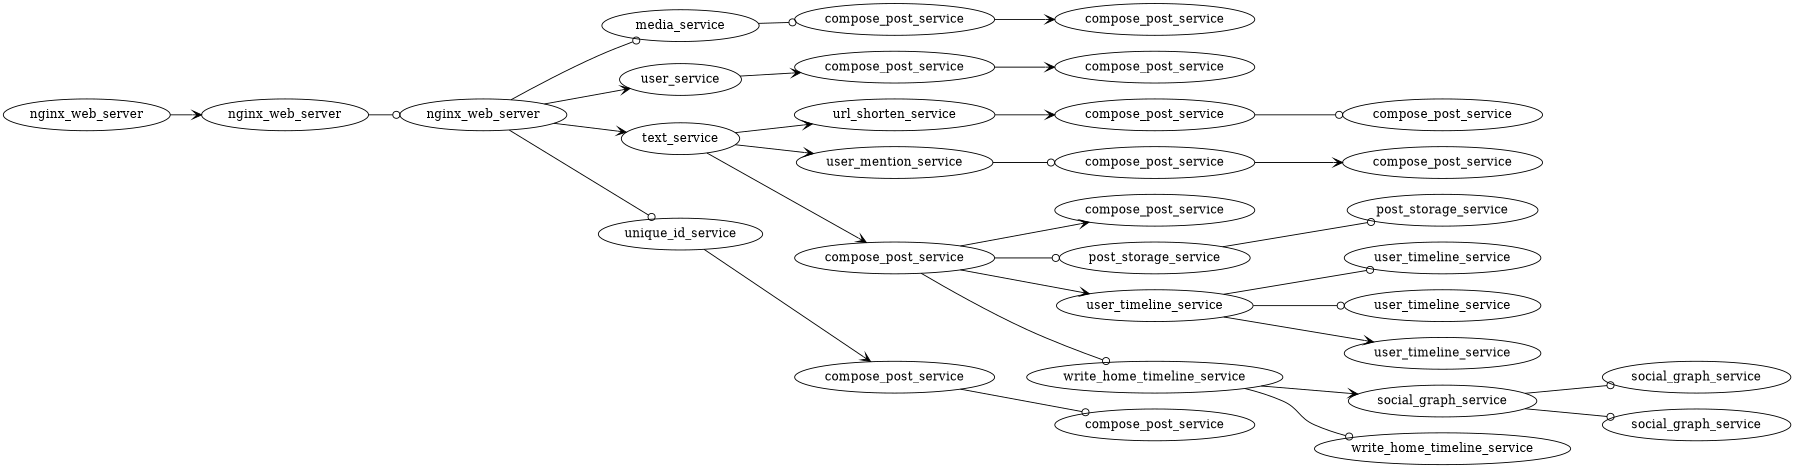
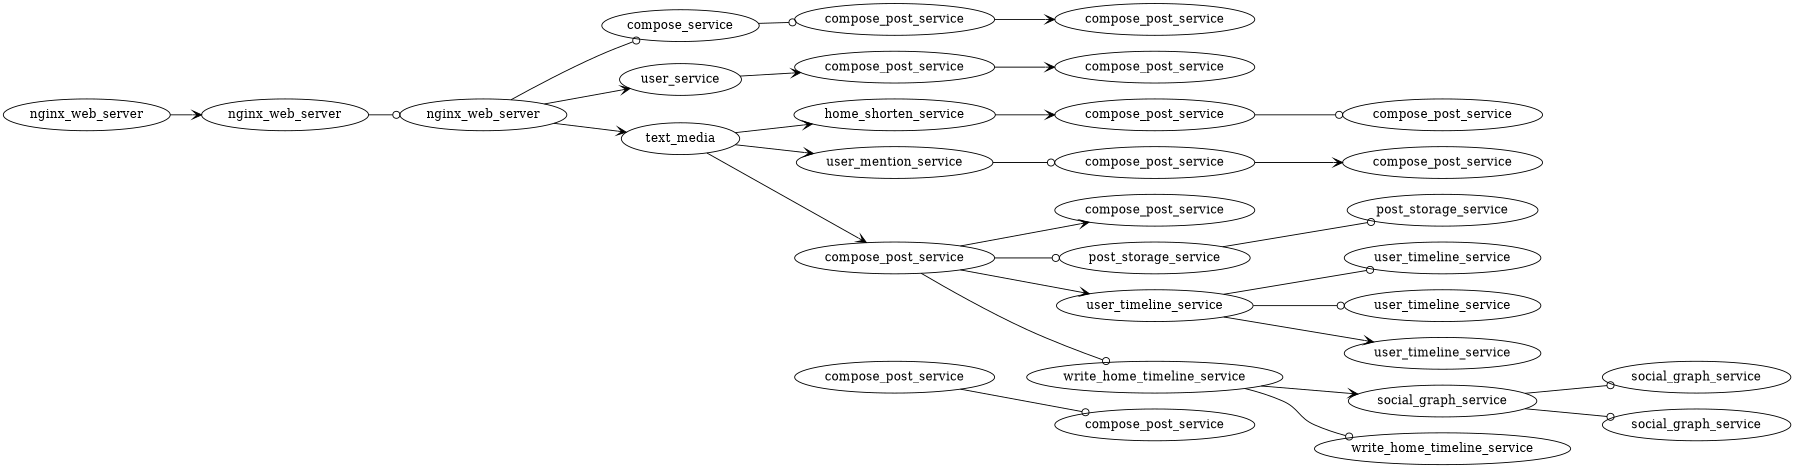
node "media_service": label "media_service" -> "compose_service"
node "url_shorten_service": label "url_shorten_service" -> "home_shorten_service"
node "text_service": label "text_service" -> "text_media"
node "unique_id_service": removed
